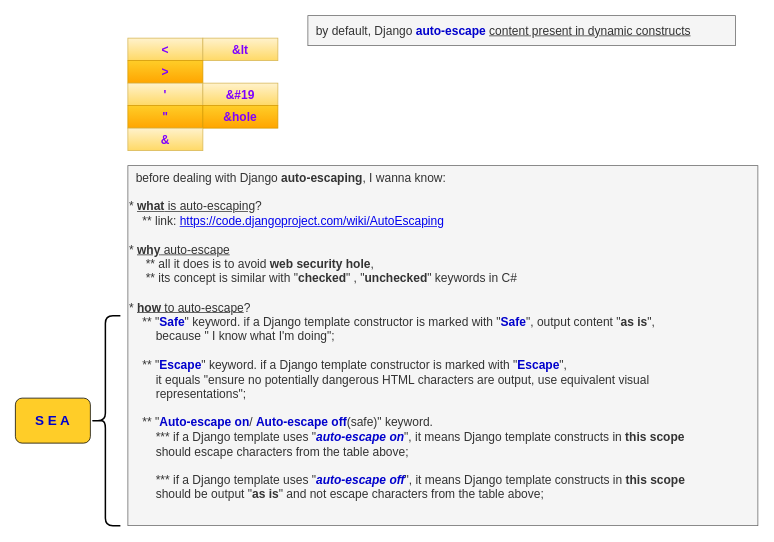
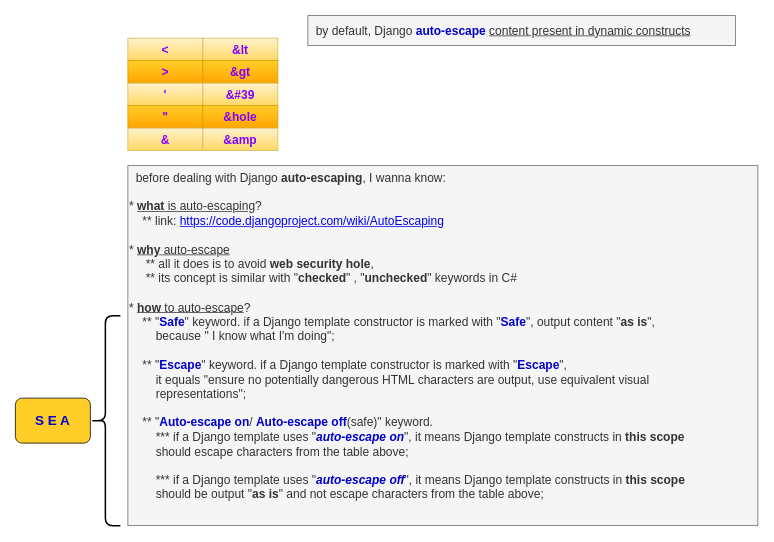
node "&gt": added
node "&#19": label "&#19" -> "&#39"
node "&amp": added
